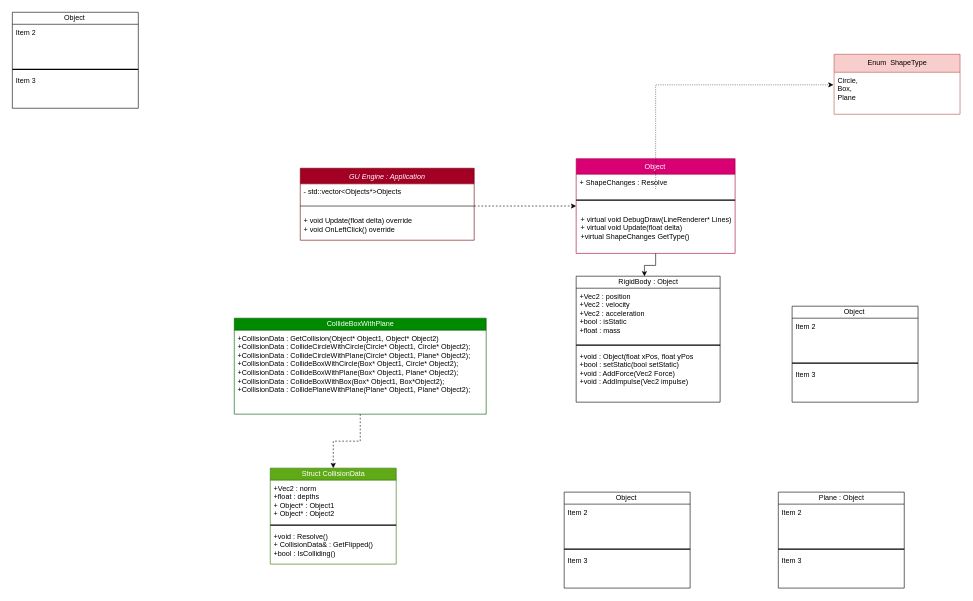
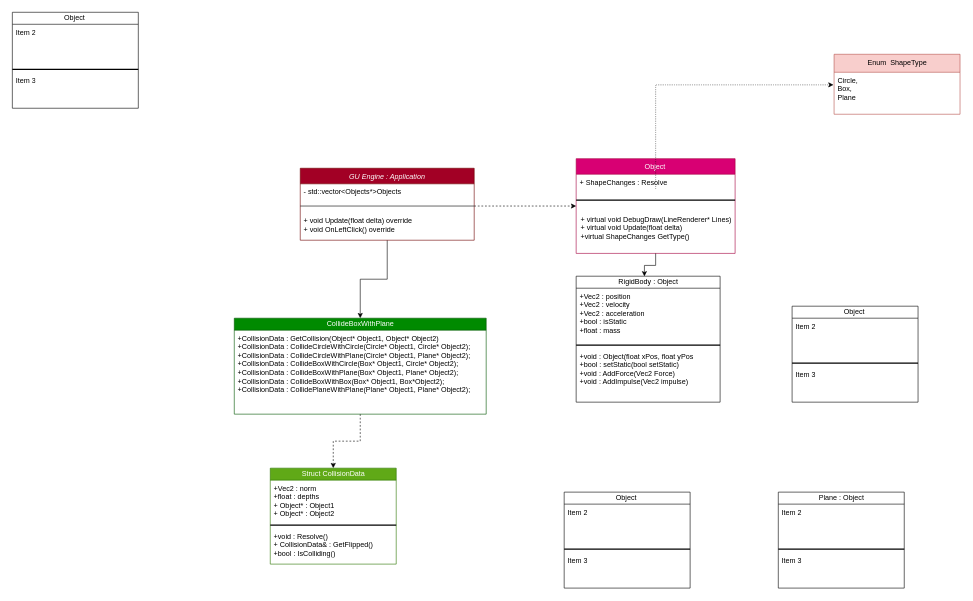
edge "GU Engine : Application" -> "CollideBoxWithPlane": added
